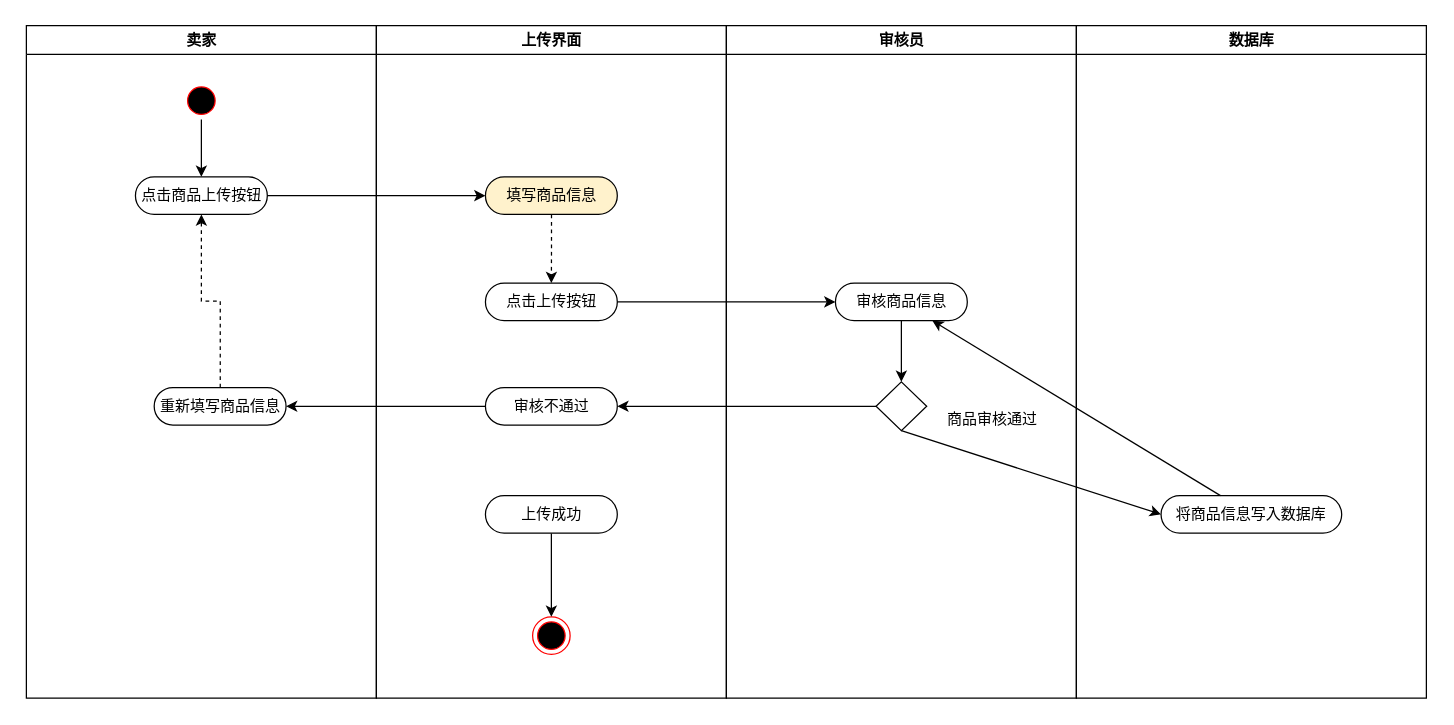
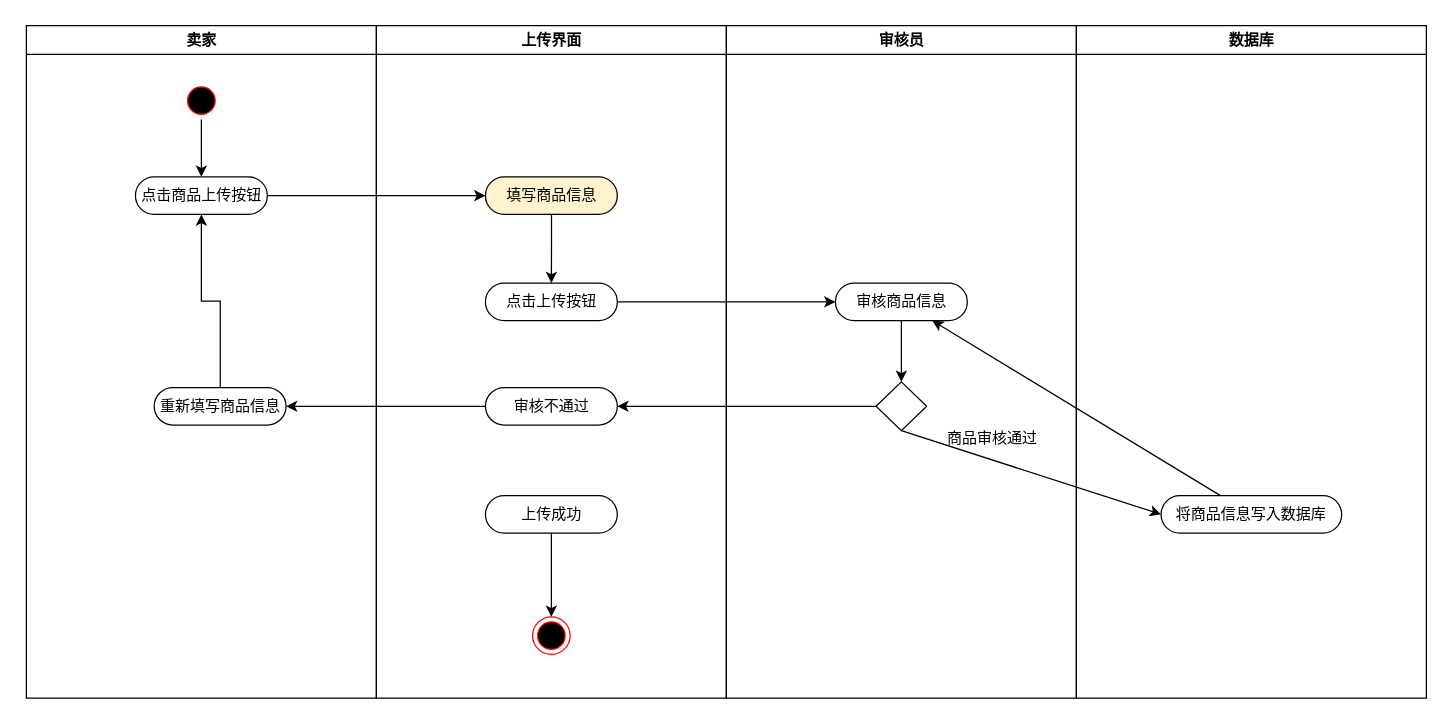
edge "填写商品信息" -> "点击上传按钮": style dashed -> solid
edge "重新填写商品信息" -> "点击商品上传按钮": style dashed -> solid
node "商品审核通过": moved (992, 419) -> (992, 438)
